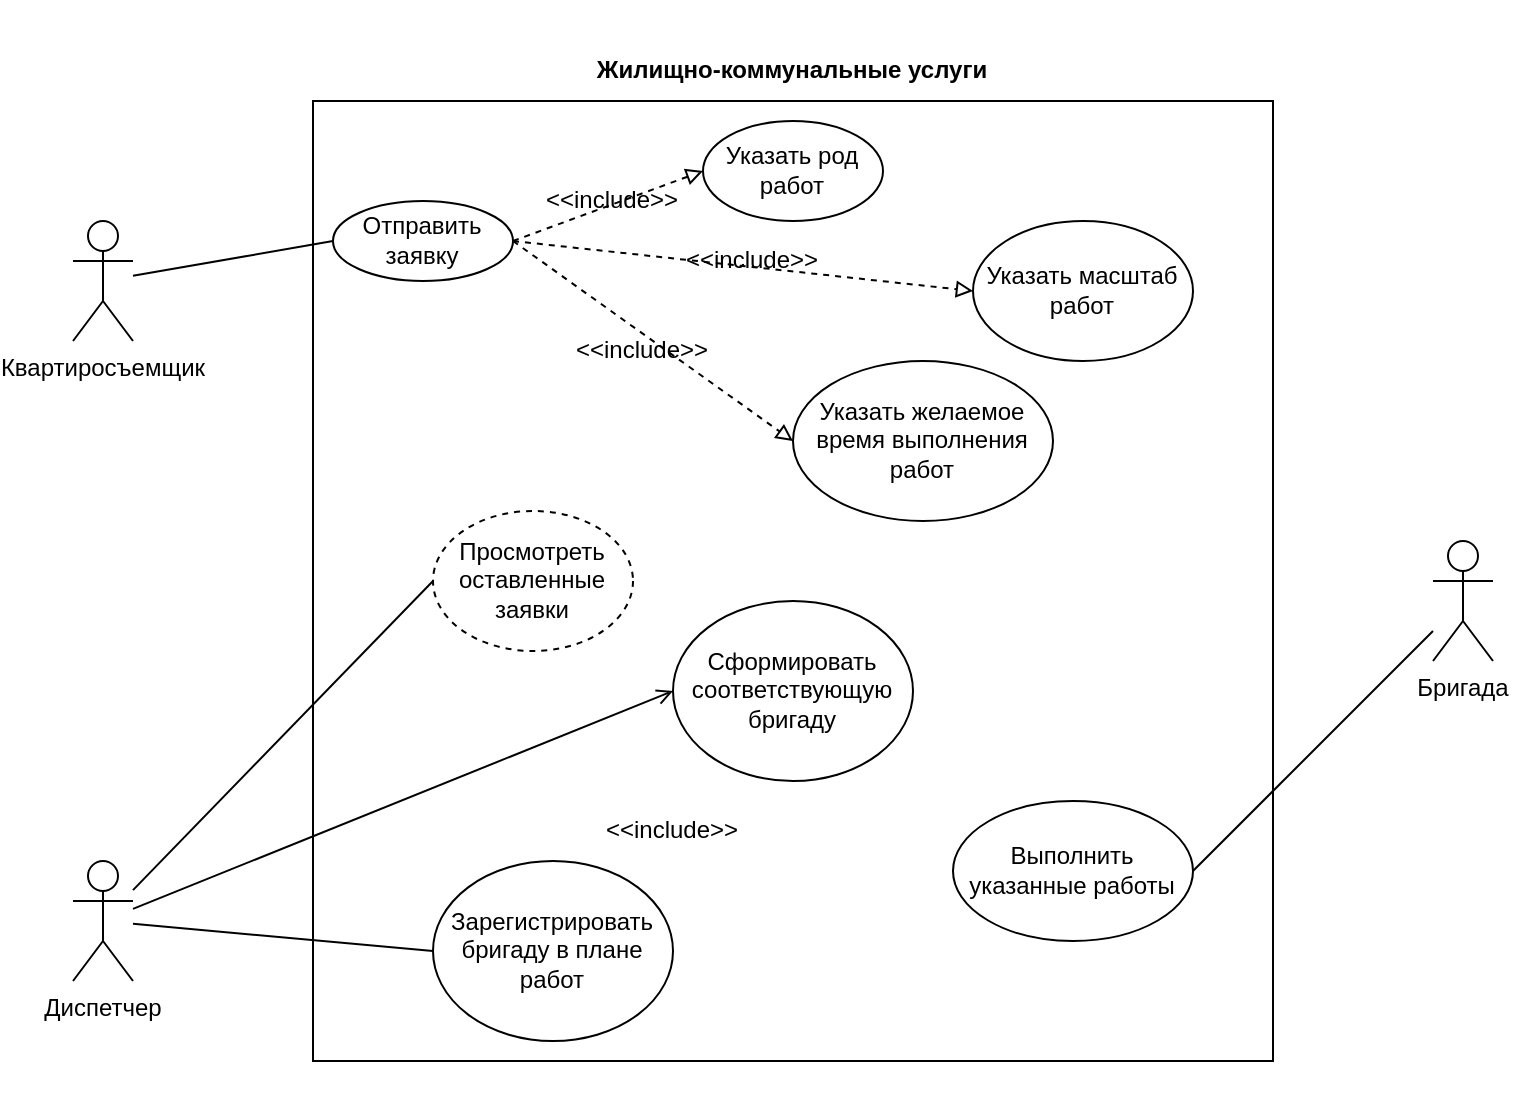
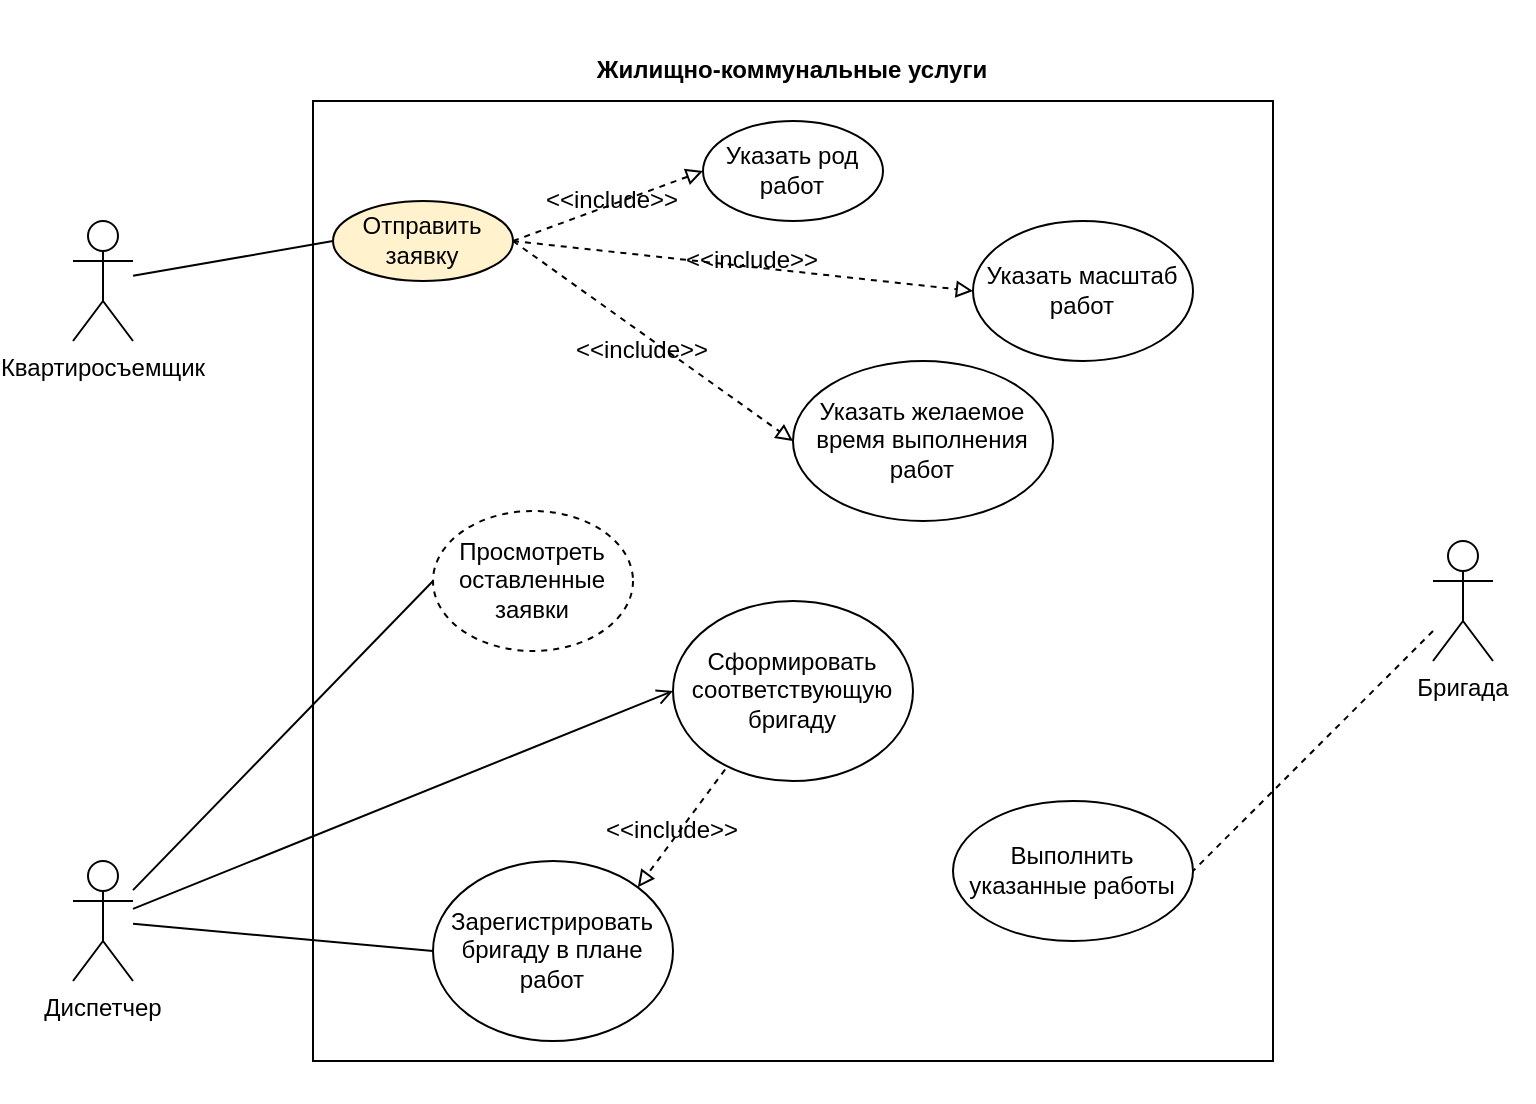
node "Отправить заявку": fillcolor #ffffff -> #fff2cc
edge "Бригада" -- "Выполнить указанные работы": style solid -> dashed
edge "Сформировать соответствующую бригаду" -> "Зарегистрировать бригаду в плане работ": added
